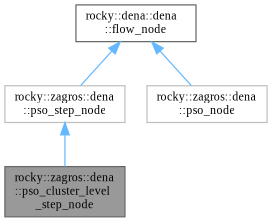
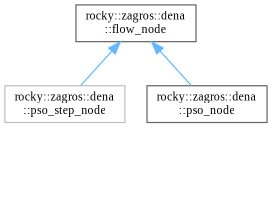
node "rocky::dena::dena ::flow_node": label "rocky::dena::dena ::flow_node" -> "rocky::zagros::dena ::flow_node"
node "rocky::zagros::dena ::pso_node": color grey75 -> gray40
node "rocky::zagros::dena ::pso_cluster_level _step_node": removed
